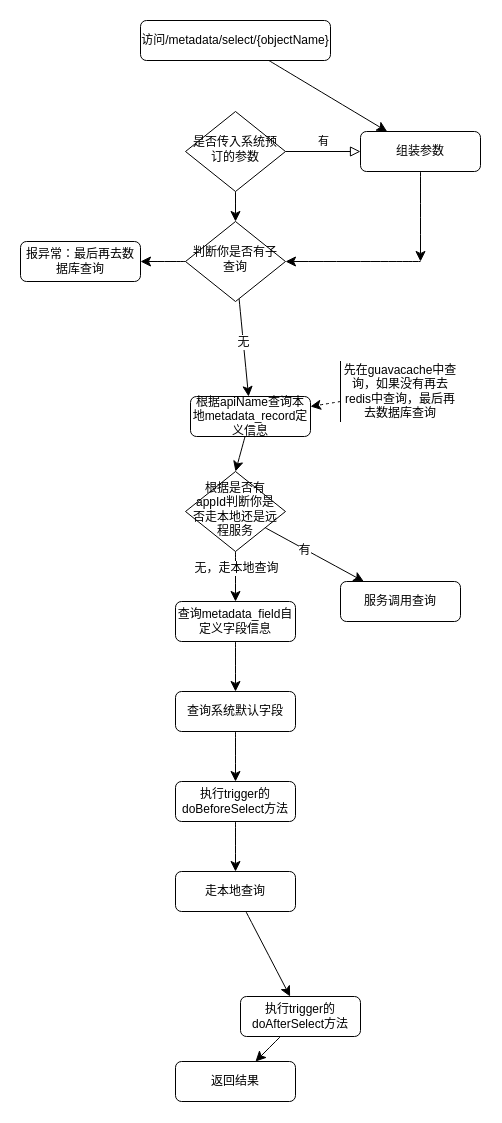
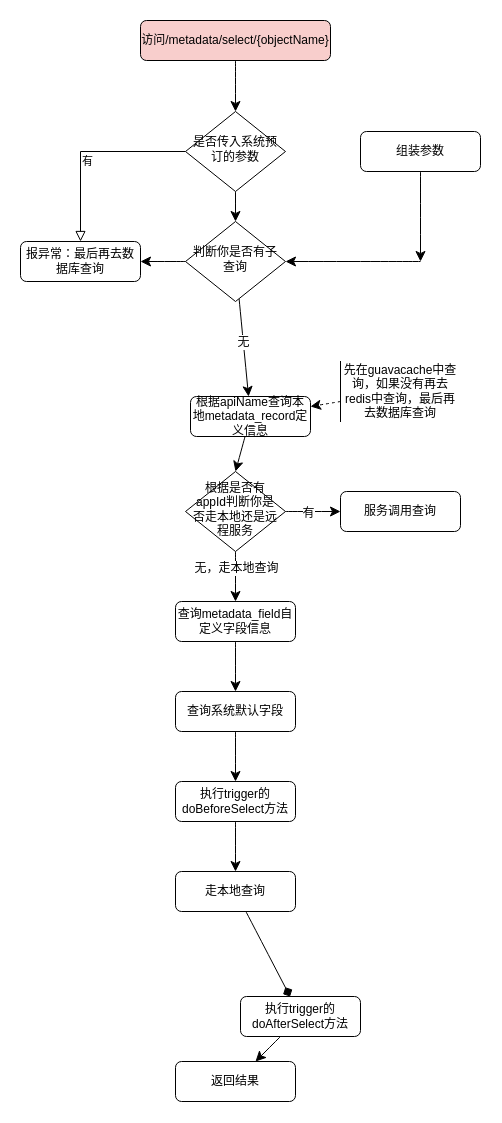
node "访问/metadata/select/{objectName}": fillcolor #ffffff -> #f8cecc
edge "访问/metadata/select/{objectName}" -> "组装参数": now "访问/metadata/select/{objectName}" -> "是否传入系统预订的参数"
edge "是否传入系统预订的参数" -> "组装参数": now "是否传入系统预订的参数" -> "报异常：最后再去数据库查询"
node "服务调用查询": moved (401, 602) -> (401, 512)
edge "走本地查询" -> "执行trigger的doAfterSelect方法": arrowhead classic -> diamond
